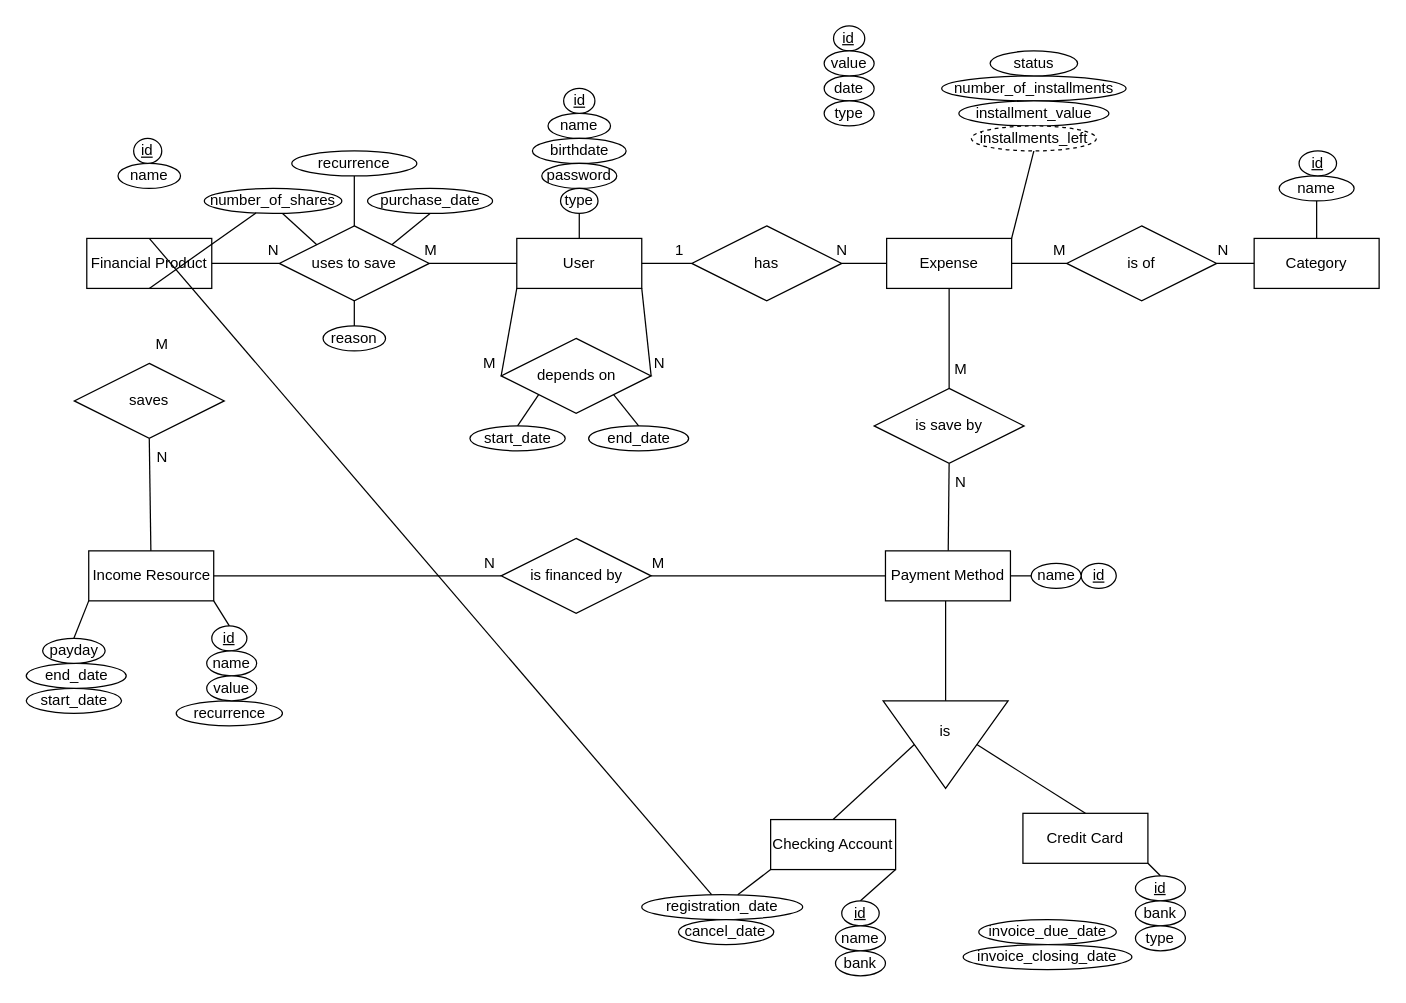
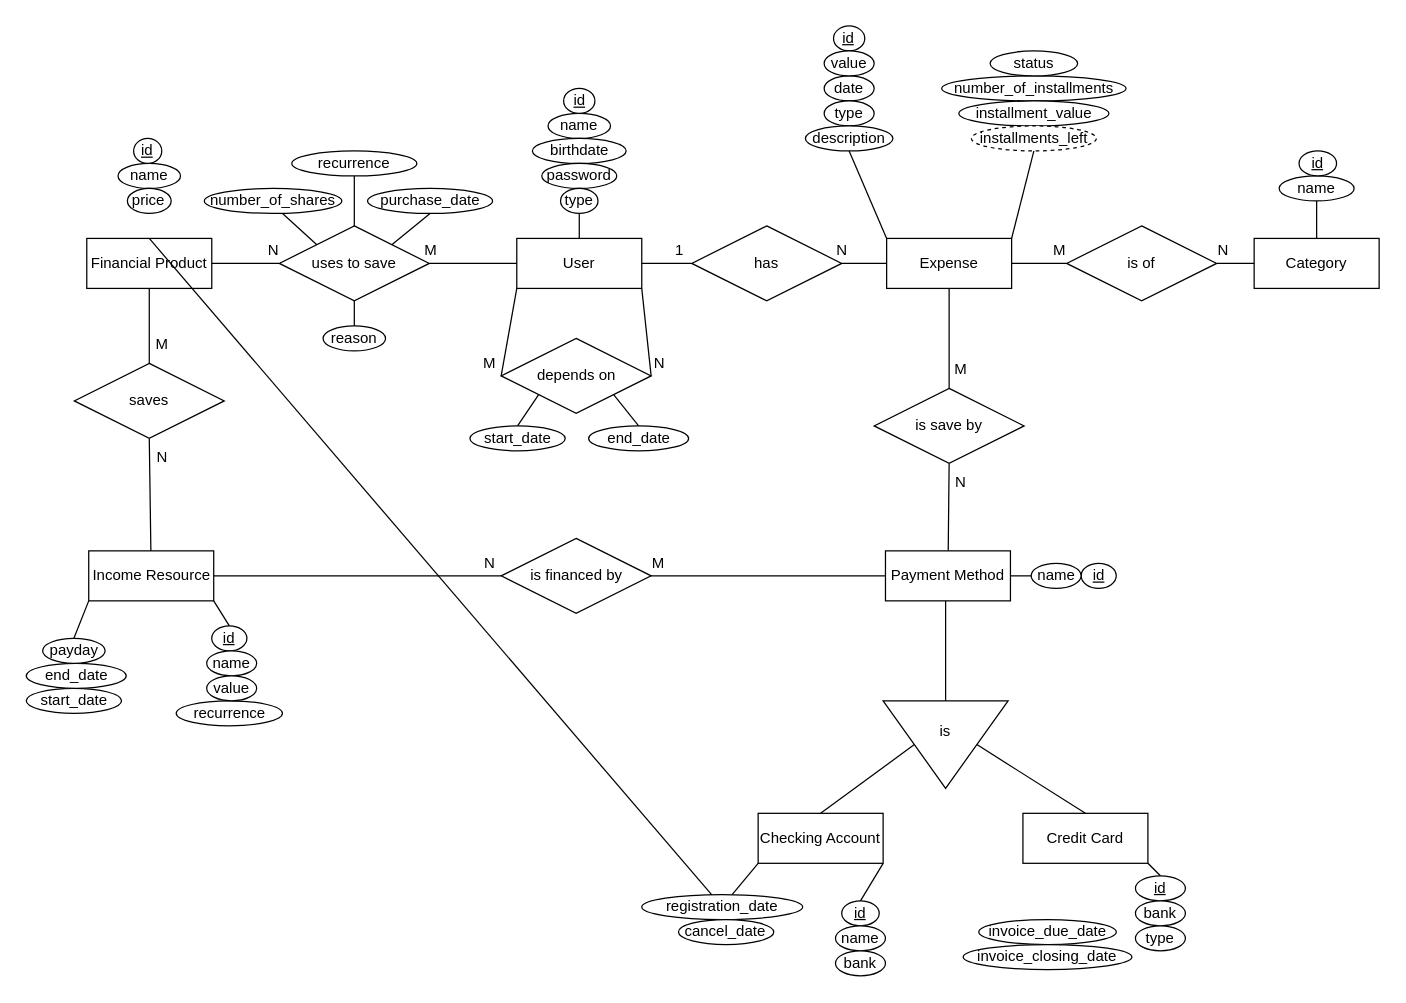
node "description": added
edge "description" -- "Expense": added
node "price": added
edge "number_of_shares" -- "Financial Product": now "saves" -- "Financial Product"
node "Checking Account": moved (833, 844) -> (821, 838)
